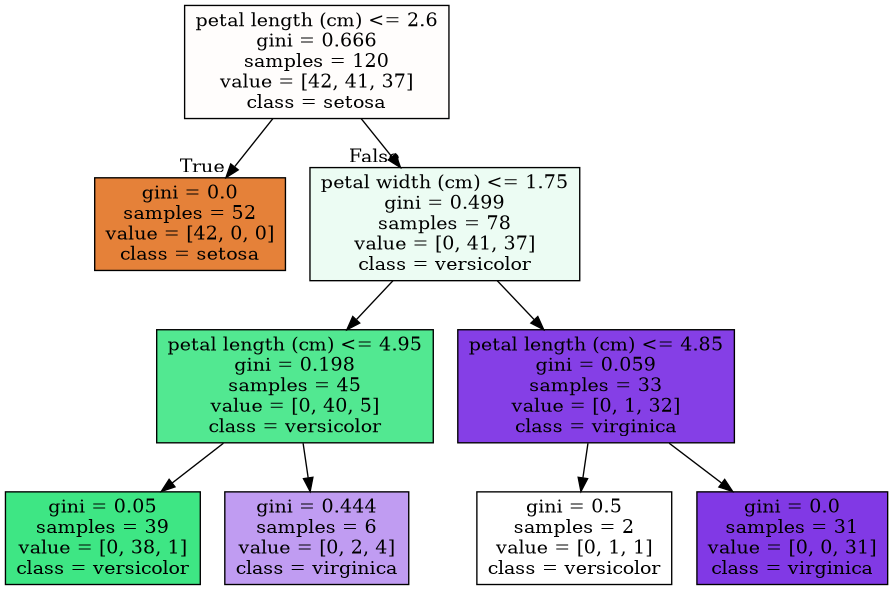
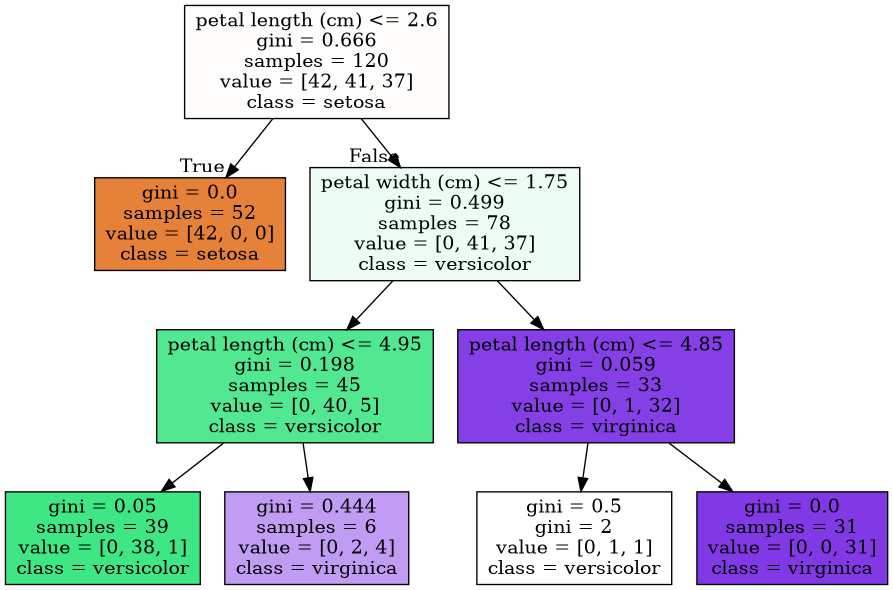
node "gini = 0.5 samples = 2 value = [0, 1, 1] class = versicolor": label "gini = 0.5 samples = 2 value = [0, 1, 1] class = versicolor" -> "gini = 0.5 gini = 2 value = [0, 1, 1] class = versicolor"
